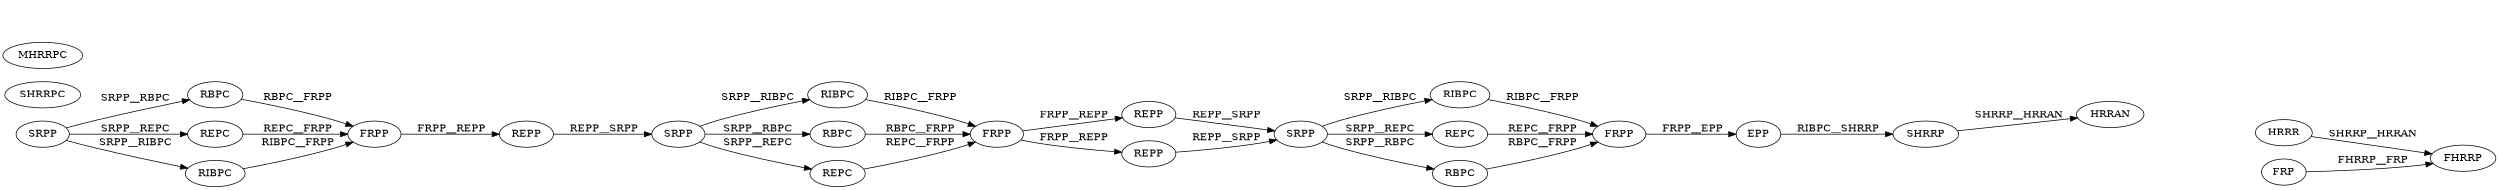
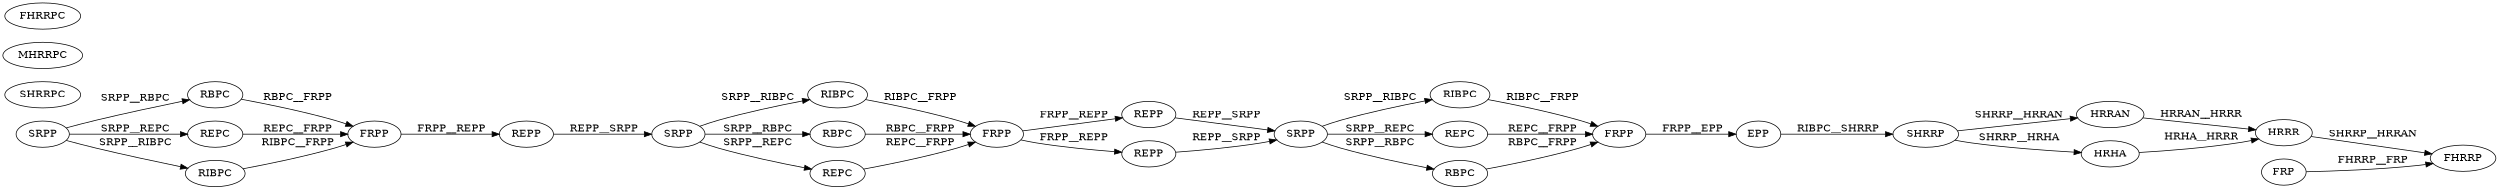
node "FHRRPC": added
edge "HRRAN" -> "HRRR": added, label "HRRAN__HRRR"
node "HRHA": added
